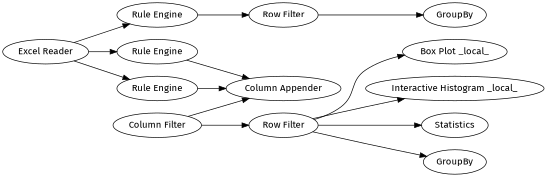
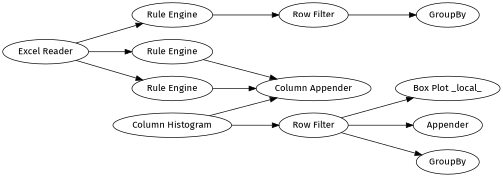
node "Interactive Histogram _local_": removed
node "Column Filter": label "Column Filter" -> "Column Histogram"
node "Statistics": label "Statistics" -> "Appender"
